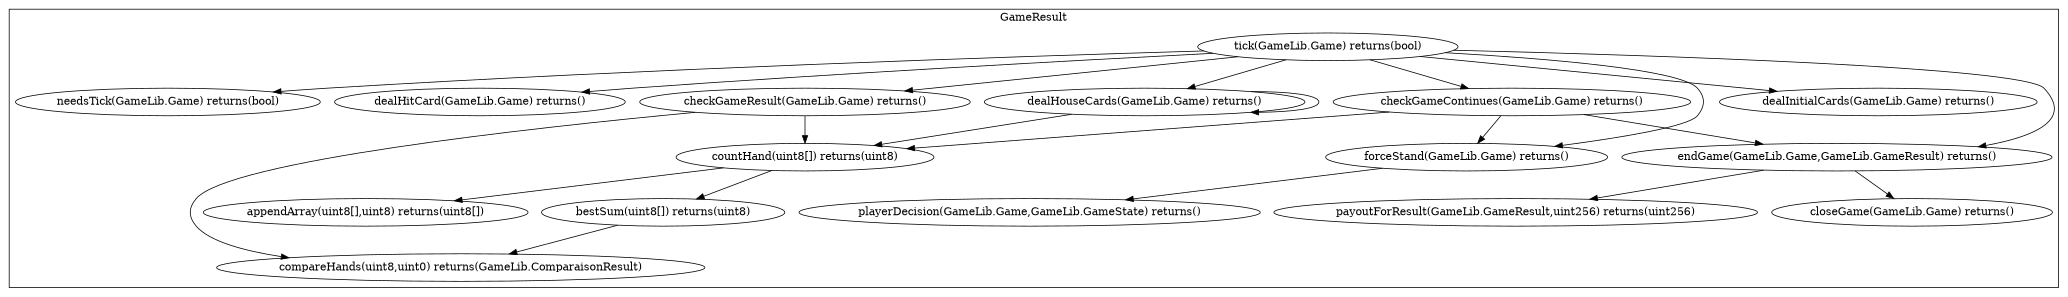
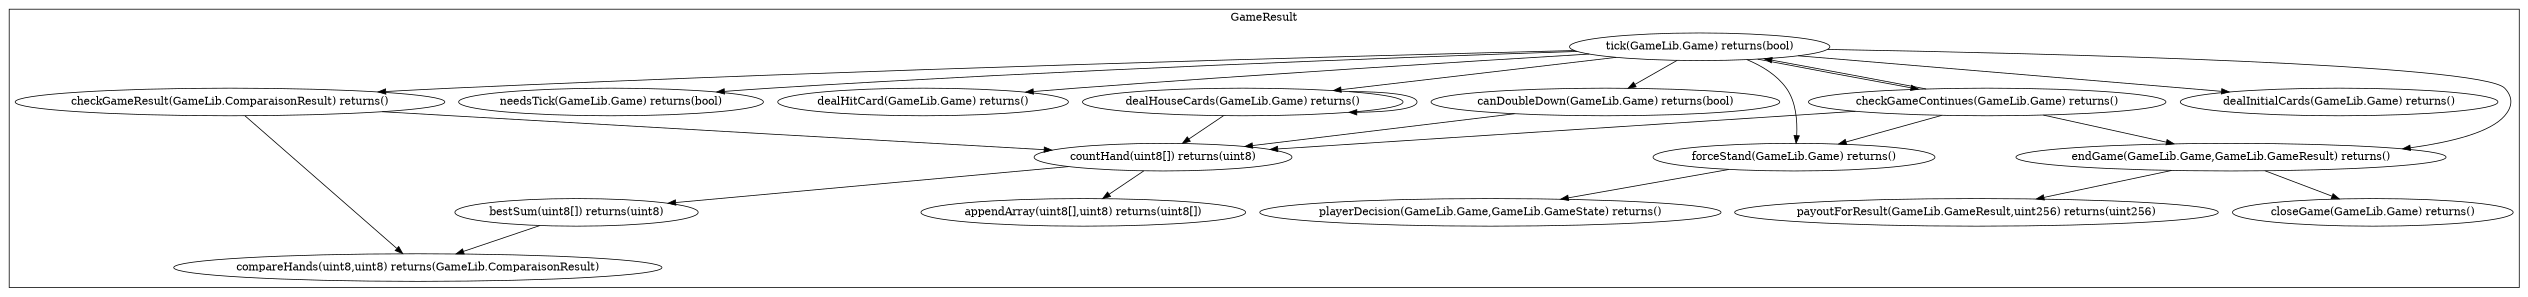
edge "checkGameContinues(GameLib.Game) returns()" -> "tick(GameLib.Game) returns(bool)": added
node "checkGameResult(GameLib.Game) returns()": label "checkGameResult(GameLib.Game) returns()" -> "checkGameResult(GameLib.ComparaisonResult) returns()"
node "canDoubleDown(GameLib.Game) returns(bool)": added
node "compareHands(uint8,uint0) returns(GameLib.ComparaisonResult)": label "compareHands(uint8,uint0) returns(GameLib.ComparaisonResult)" -> "compareHands(uint8,uint8) returns(GameLib.ComparaisonResult)"
